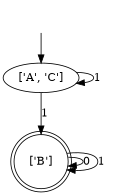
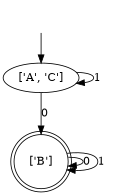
edge "['A', 'C']" -> "['B']": label "1" -> "0"
